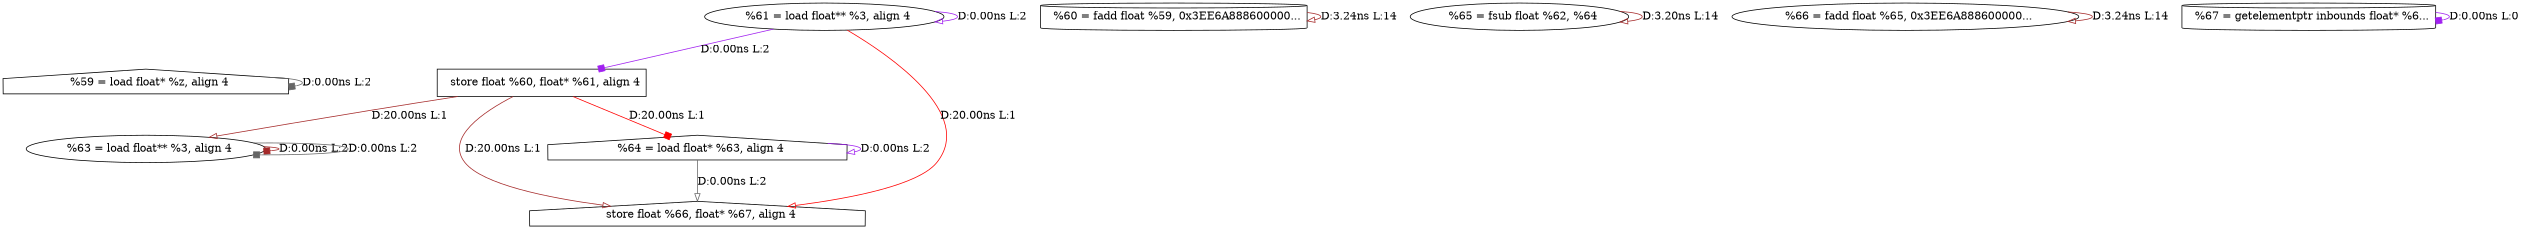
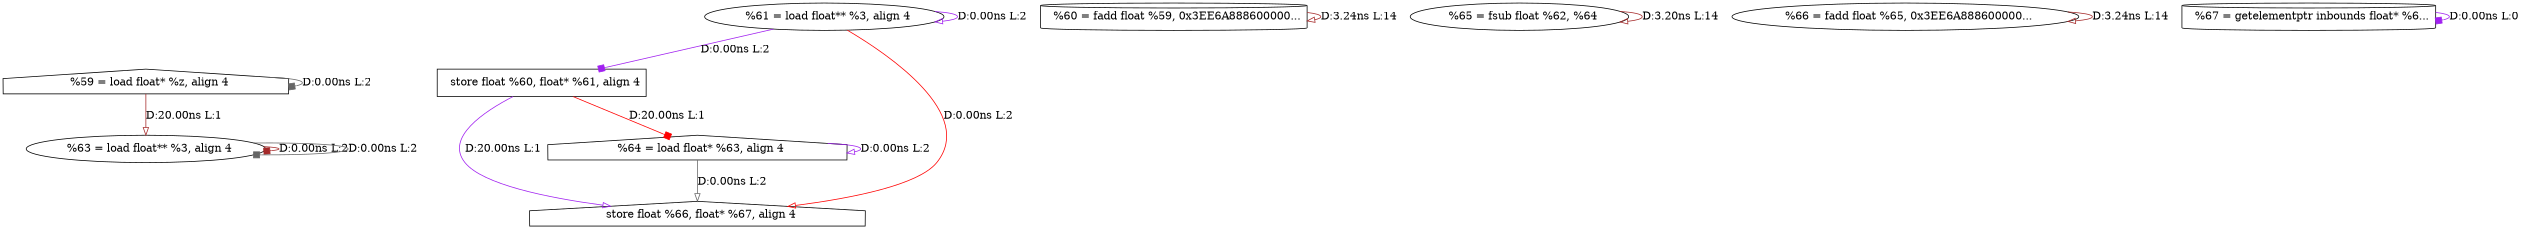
edge "store float %60, float* %61, align 4" -> "%63 = load float** %3, align 4": now "%59 = load float* %z, align 4" -> "%63 = load float** %3, align 4"
edge "%61 = load float** %3, align 4" -> "store float %66, float* %67, align 4": label "D:20.00ns L:1" -> "D:0.00ns L:2"
edge "store float %60, float* %61, align 4" -> "store float %66, float* %67, align 4": color brown -> purple
